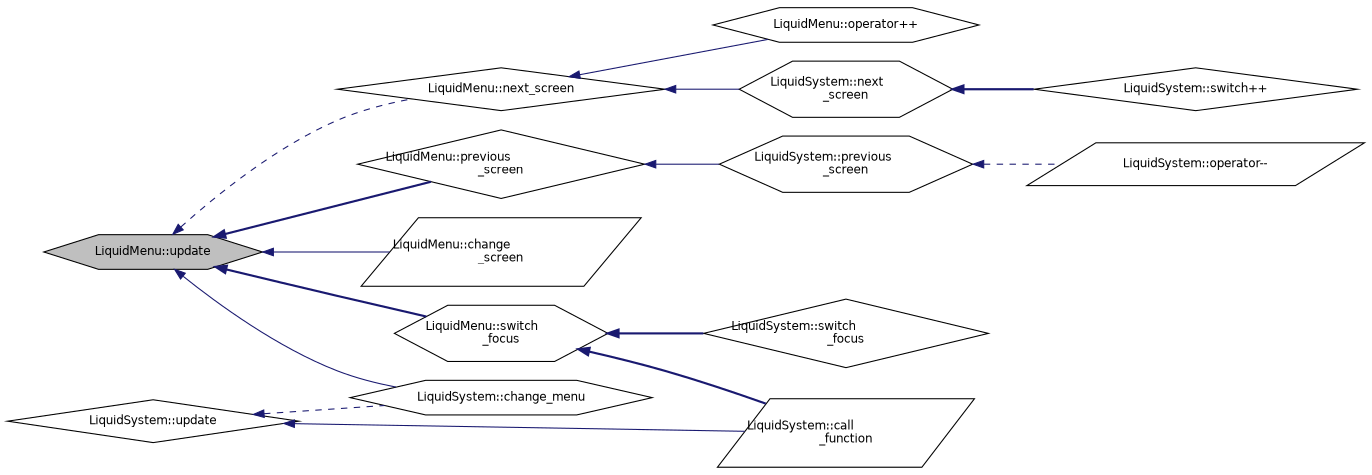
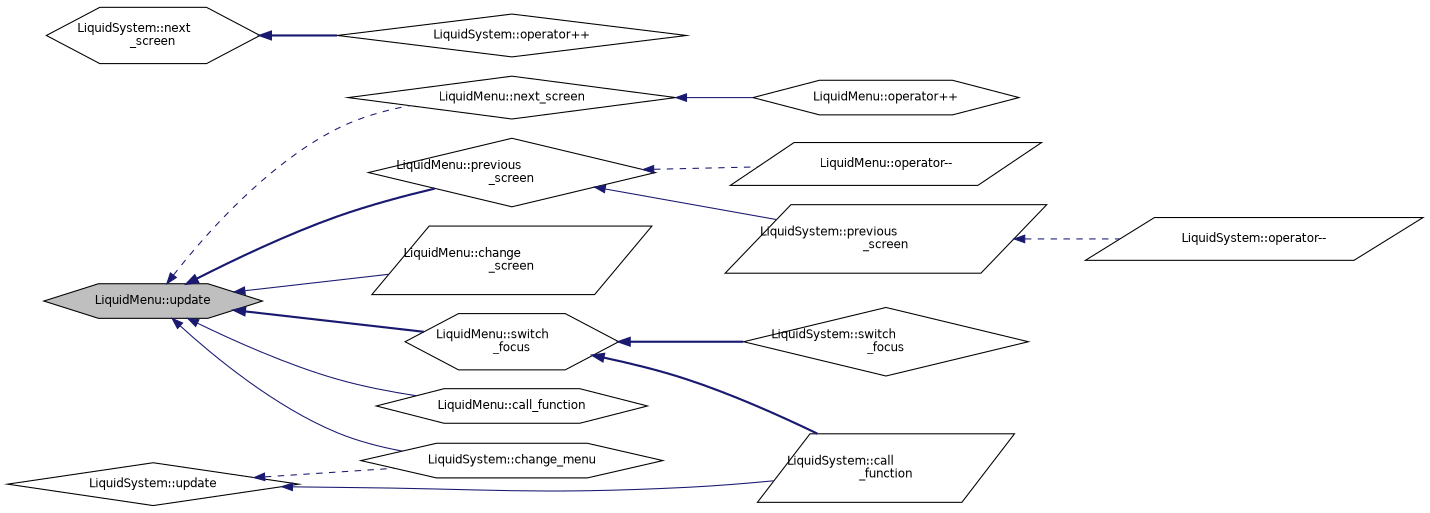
edge "LiquidSystem::next _screen" -> "LiquidMenu::next_screen": removed
node "LiquidSystem::switch++": label "LiquidSystem::switch++" -> "LiquidSystem::operator++"
node "LiquidSystem::previous _screen": shape hexagon -> parallelogram
node "LiquidMenu::operator--": added
node "LiquidMenu::call_function": added
